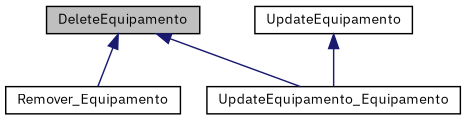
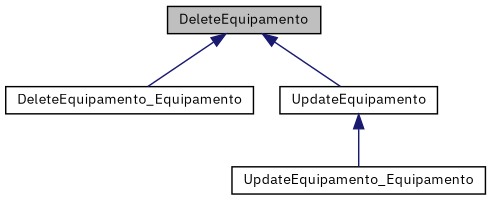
edge "UpdateEquipamento_Equipamento" -> "DeleteEquipamento": now "UpdateEquipamento" -> "DeleteEquipamento"
node "Remover_Equipamento": label "Remover_Equipamento" -> "DeleteEquipamento_Equipamento"
